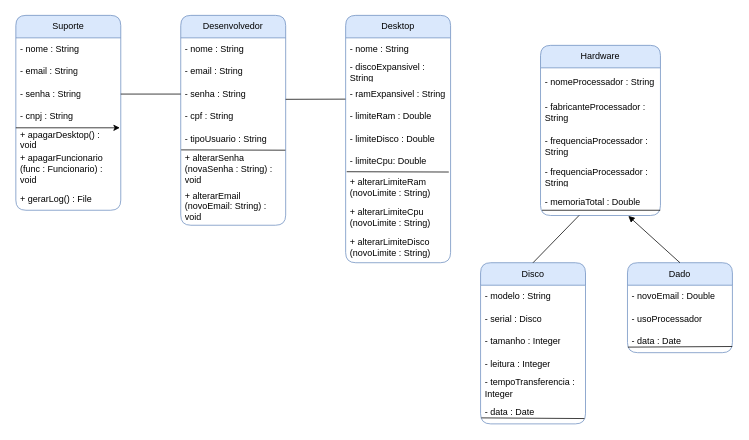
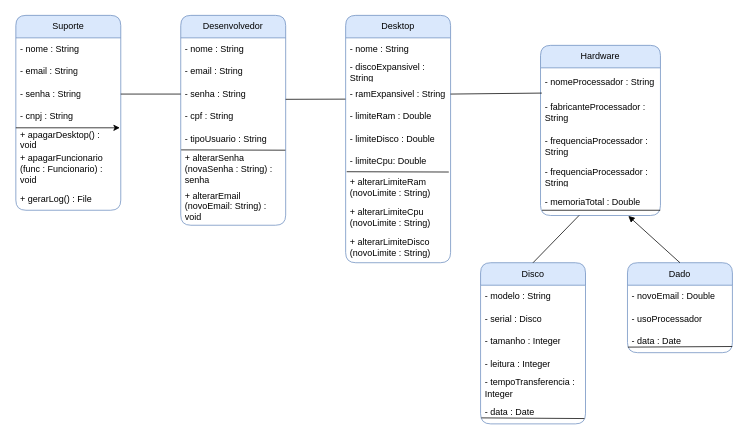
edge "- nomeProcessador : String" -- "- ramExpansivel : String": added
node "+ alterarSenha (novaSenha : String) : void": label "+ alterarSenha (novaSenha : String) : void" -> "+ alterarSenha (novaSenha : String) : senha"
